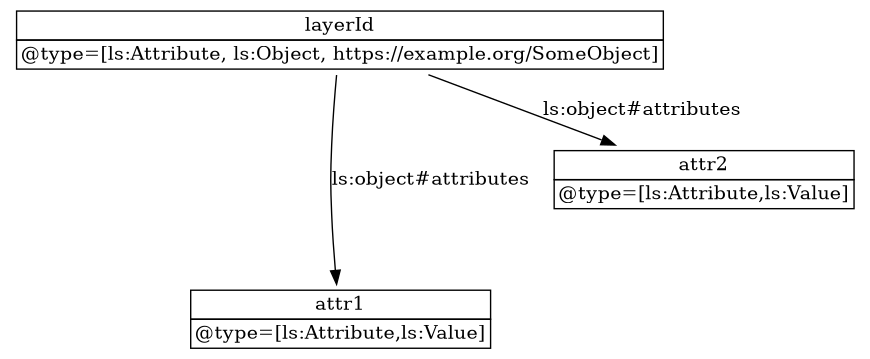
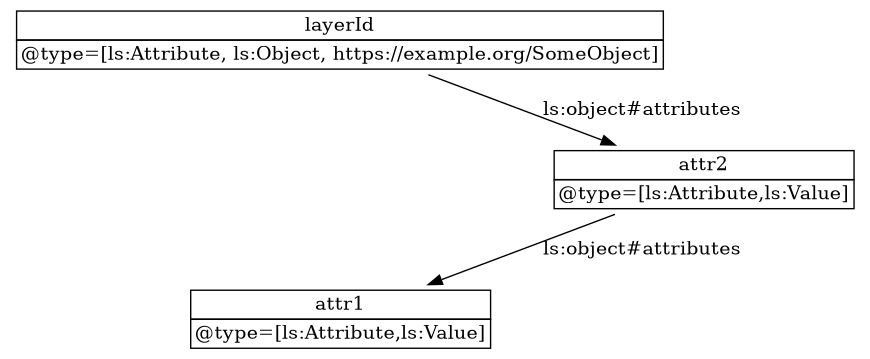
edge "layerId" -> "attr1": now "attr2" -> "attr1"
